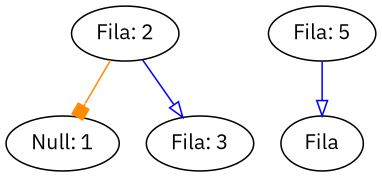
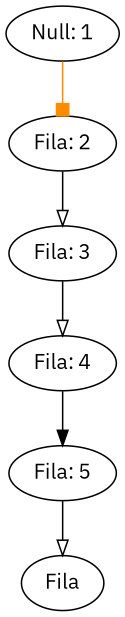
edge "Fila: 5" -> "Fila": color blue -> black
edge "Fila: 2" -> "Null: 1": reversed
edge "Fila: 2" -> "Fila: 3": color blue -> black
node "Fila: 4": added
